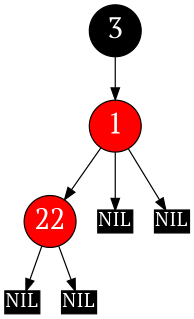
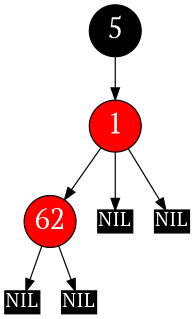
node "3": label "3" -> "5"
node "22": label "22" -> "62"
